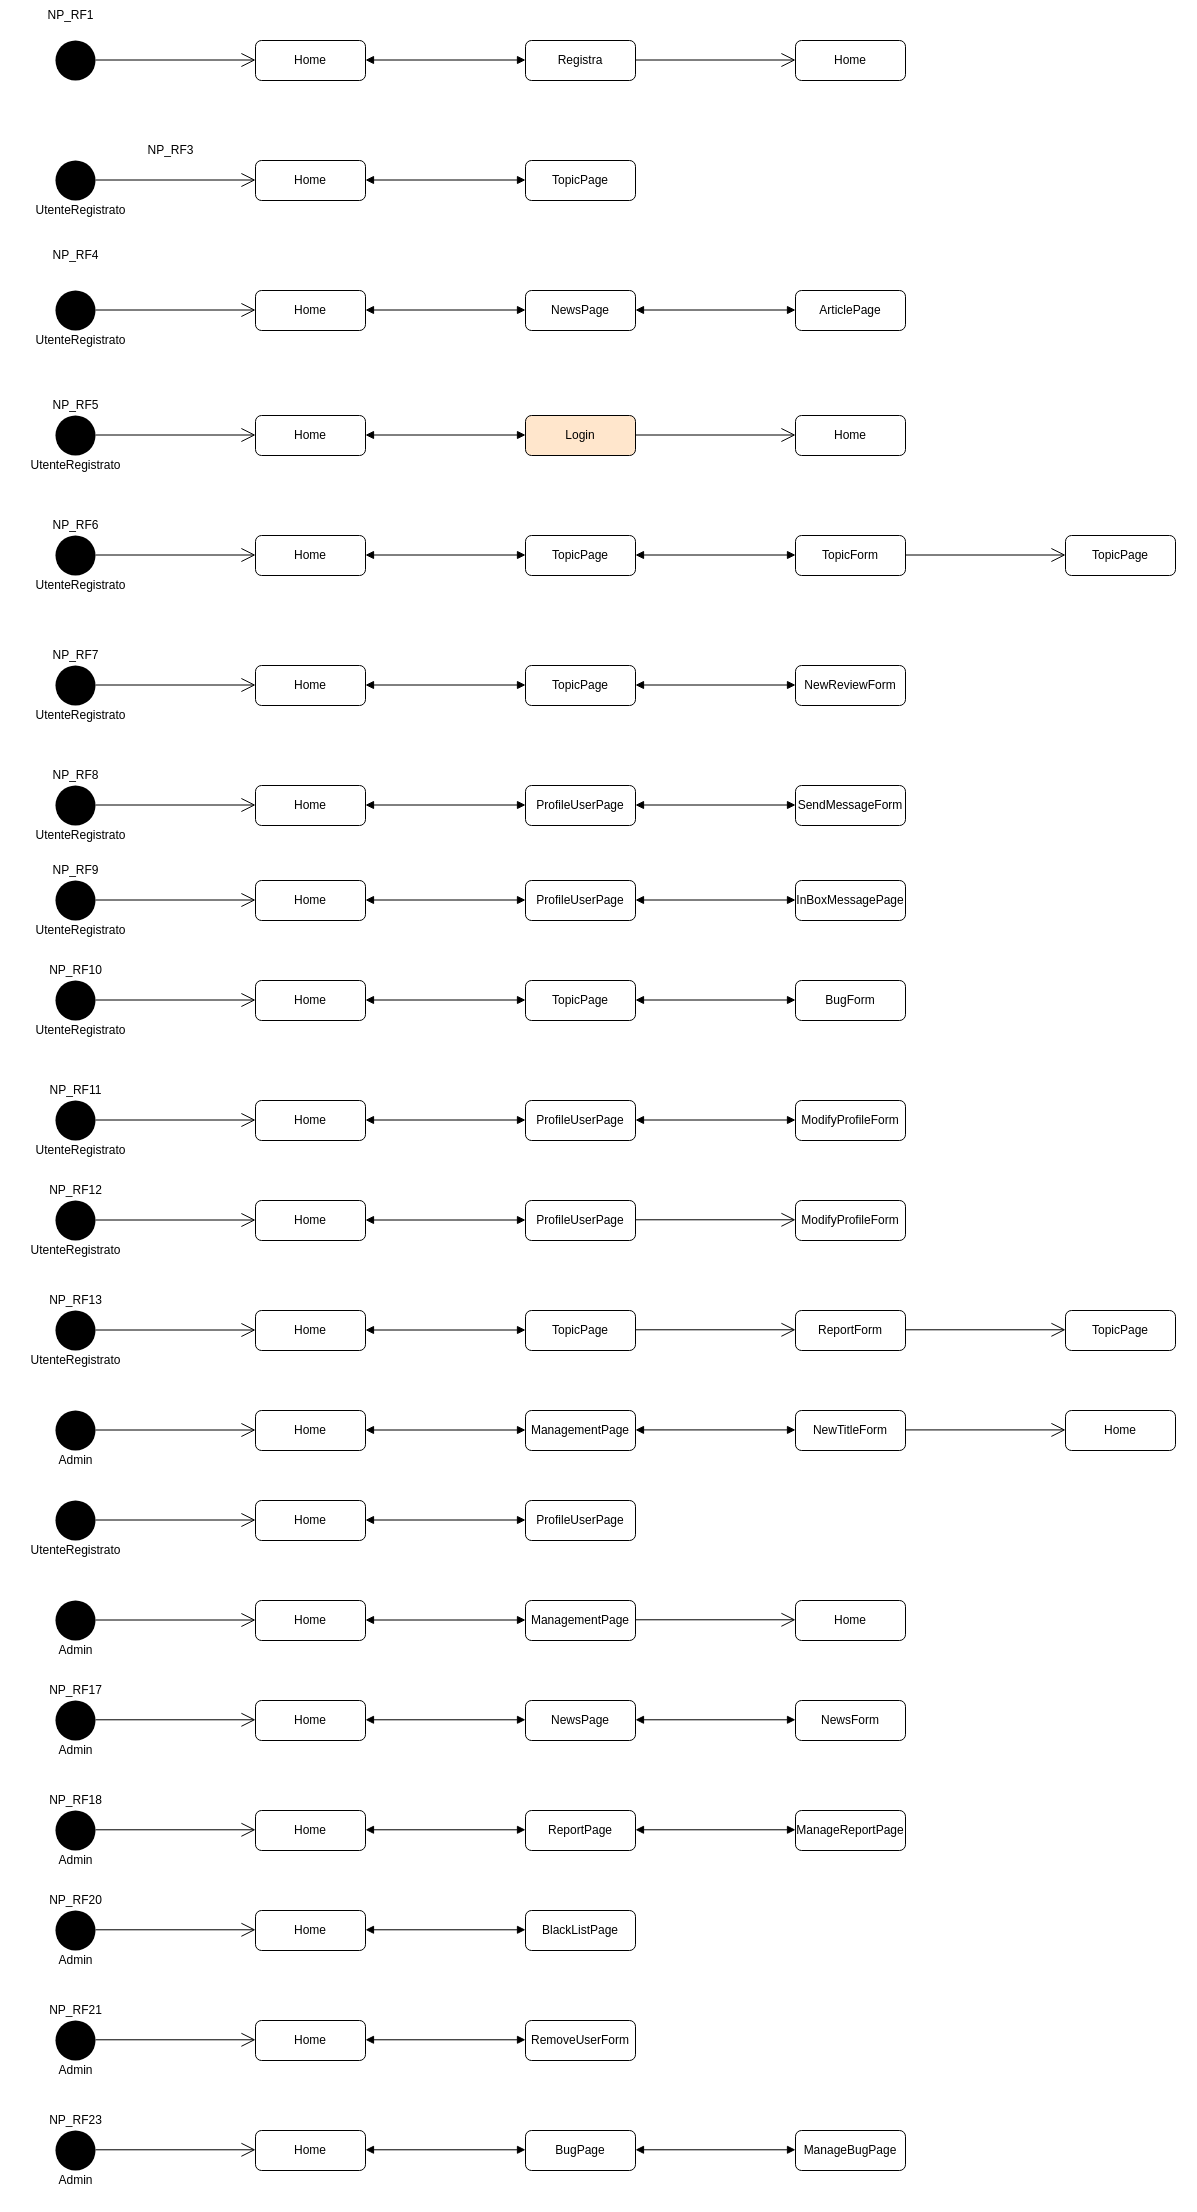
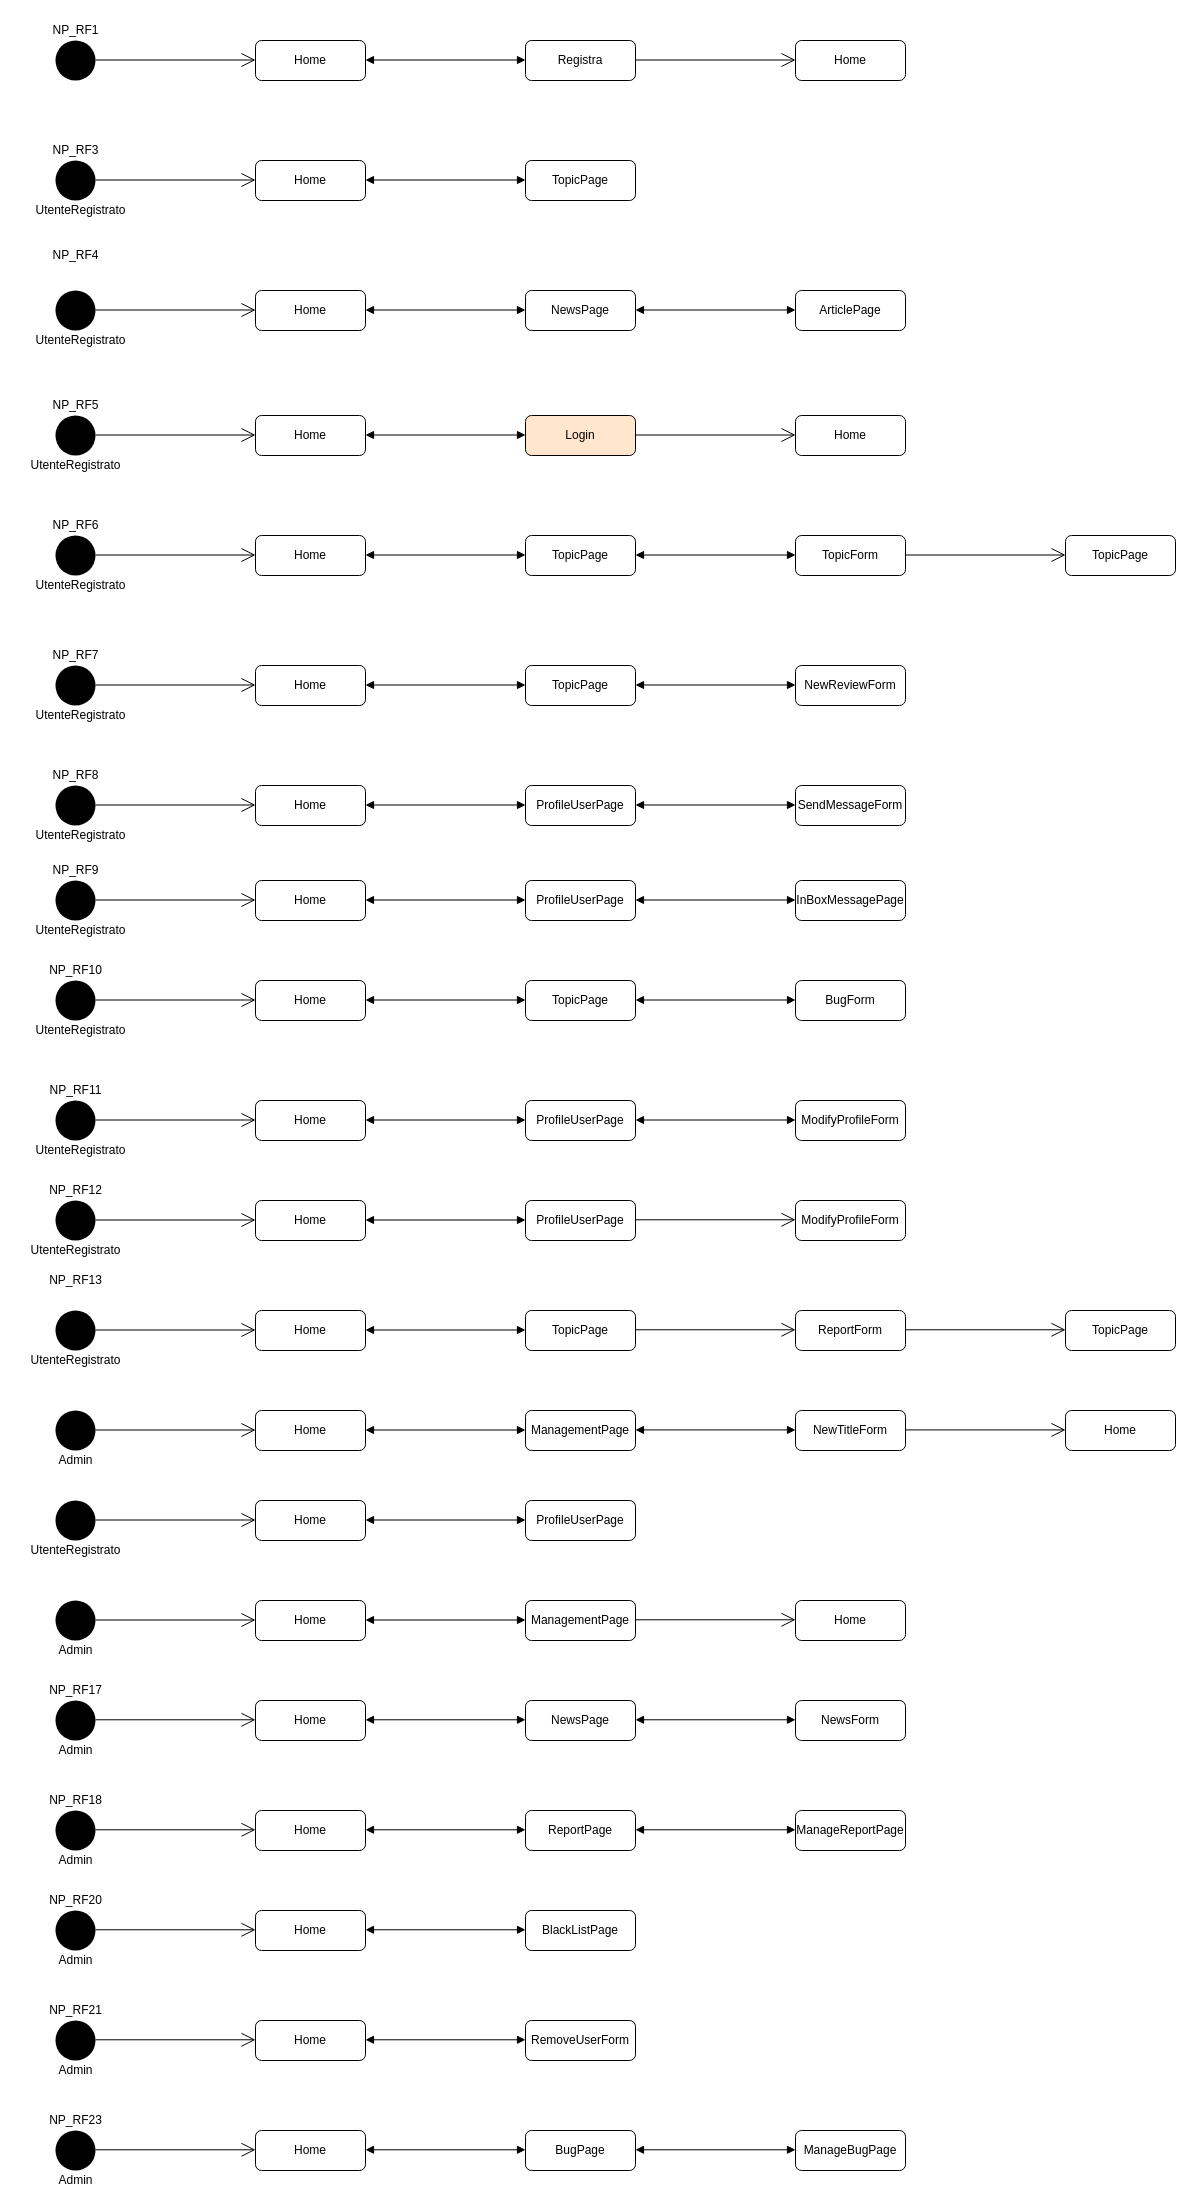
node "NP_RF1": moved (71, 16) -> (76, 31)
node "NP_RF3": moved (171, 151) -> (76, 151)
node "NP_RF13": moved (76, 1301) -> (76, 1281)
